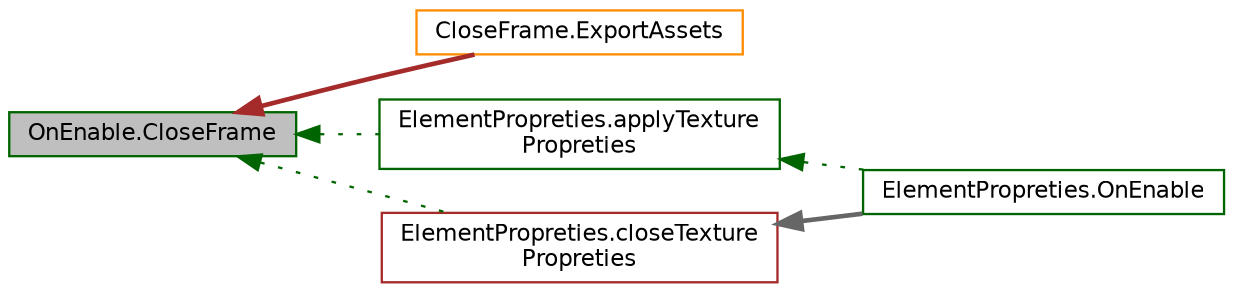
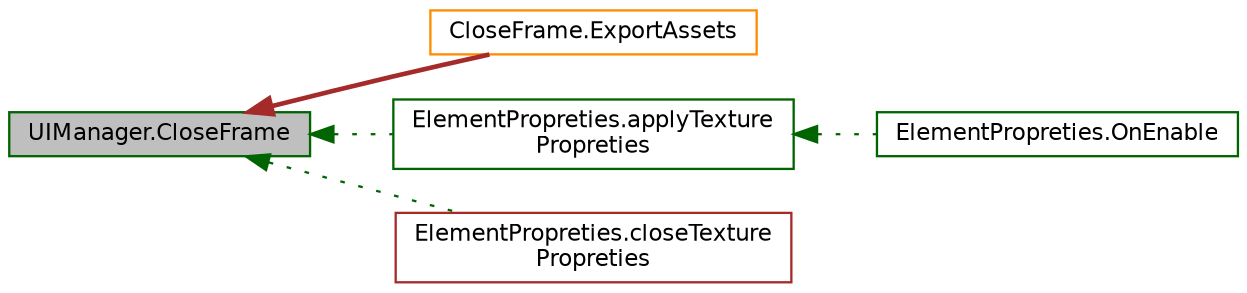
node "OnEnable.CloseFrame": label "OnEnable.CloseFrame" -> "UIManager.CloseFrame"
edge "ElementPropreties.OnEnable" -> "ElementPropreties.closeTexture Propreties": removed
